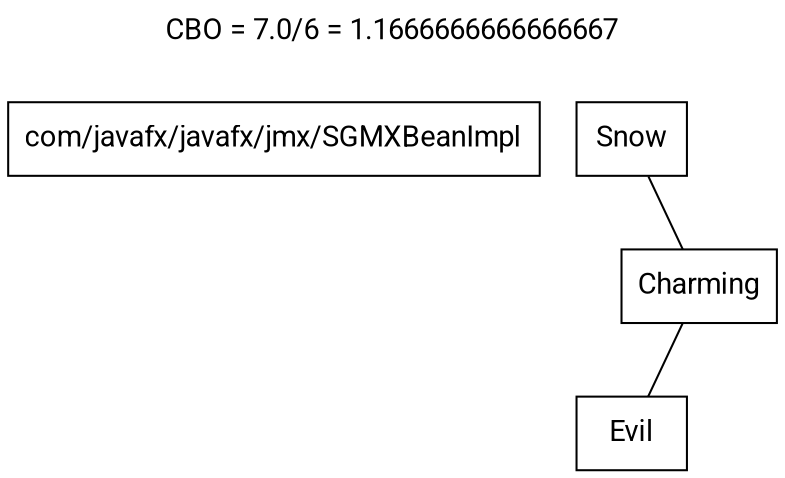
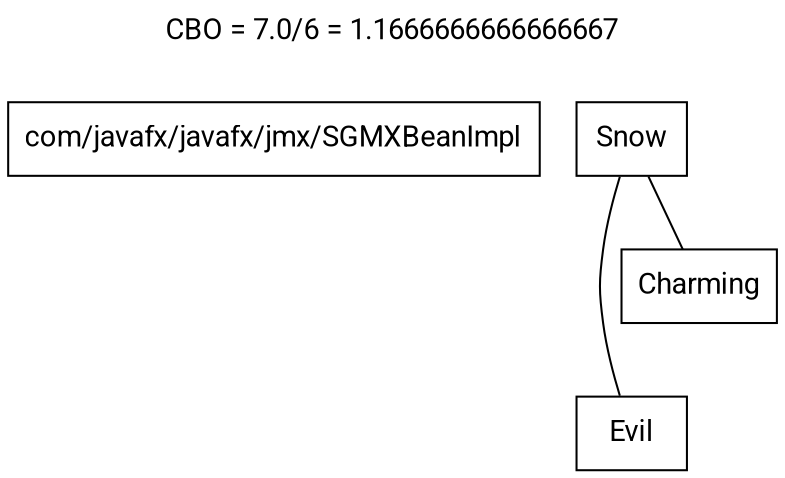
edge "Charming" -- "Evil": now "Snow" -- "Evil"
